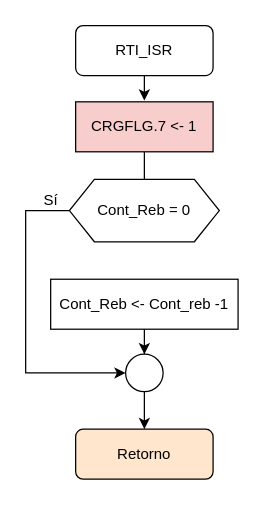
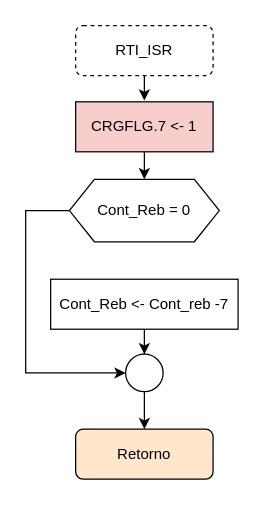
node "RTI_ISR": style solid -> dashed
edge "CRGFLG.7 <- 1" -- "Cont_Reb = 0": arrowhead none -> classic
node "Sí": removed
node "Cont_Reb <- Cont_reb -1": label "Cont_Reb <- Cont_reb -1" -> "Cont_Reb <- Cont_reb -7"
